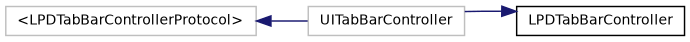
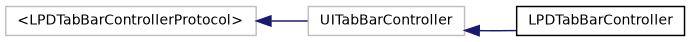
edge "UITabBarController" -> "LPDTabBarController": reversed
